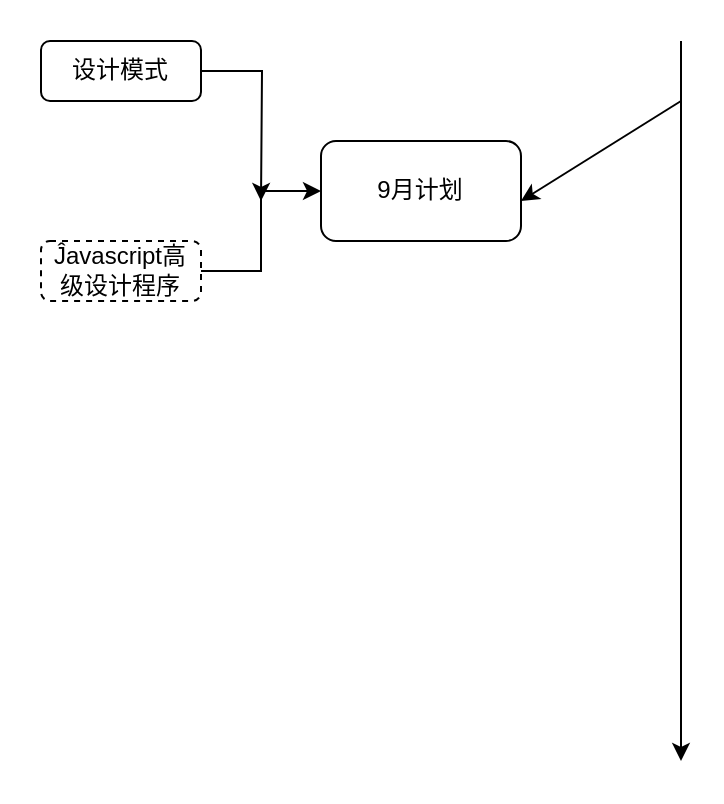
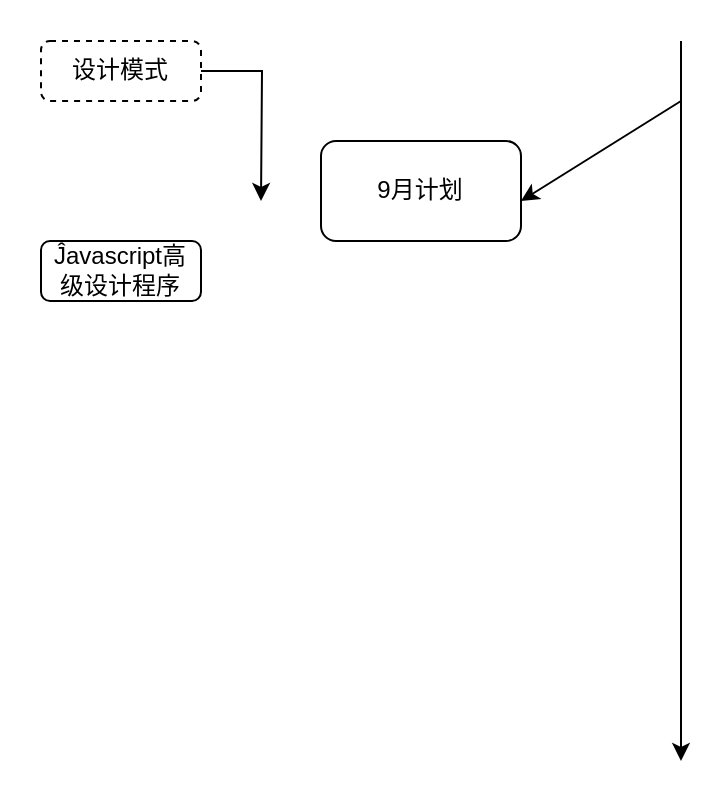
node "设计模式": style solid -> dashed
edge "Ĵavascript高级设计程序" -> "9月计划": removed
node "Ĵavascript高级设计程序": style dashed -> solid
